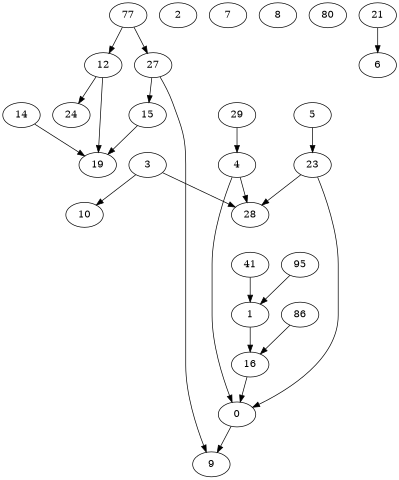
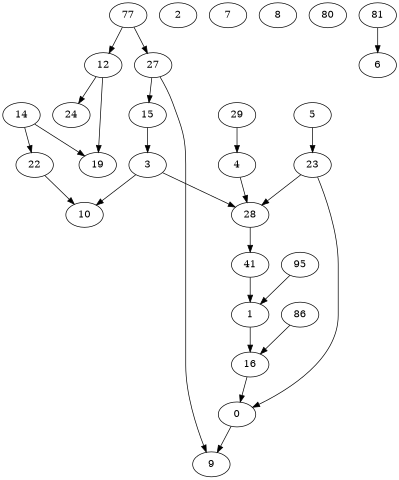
node "21": label "21" -> "81"
edge "15" -> "19": now "15" -> "3"
node "22": added
edge "28" -> "41": added
edge "4" -> "0": removed
